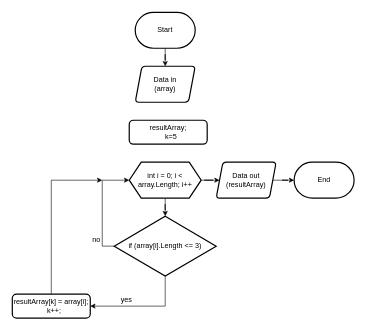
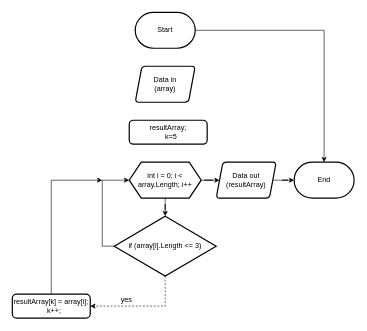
edge "Start" -> "Data in (array)": now "Start" -> "End"
node "no": removed
edge "if (array[i].Length <= 3)" -> "resultArray[k] = array[i]; k++;": style solid -> dashed
